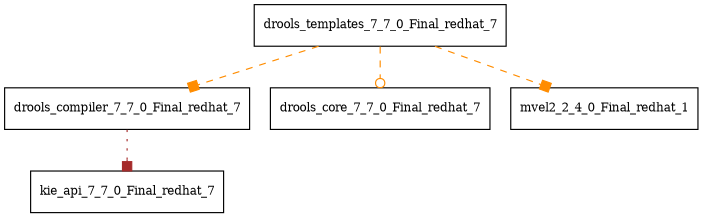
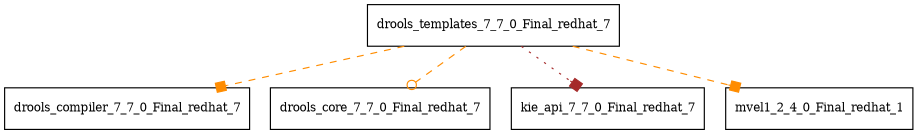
node "mvel2_2_4_0_Final_redhat_1": label "mvel2_2_4_0_Final_redhat_1" -> "mvel1_2_4_0_Final_redhat_1"
edge "drools_compiler_7_7_0_Final_redhat_7" -> "kie_api_7_7_0_Final_redhat_7": now "drools_templates_7_7_0_Final_redhat_7" -> "kie_api_7_7_0_Final_redhat_7"
